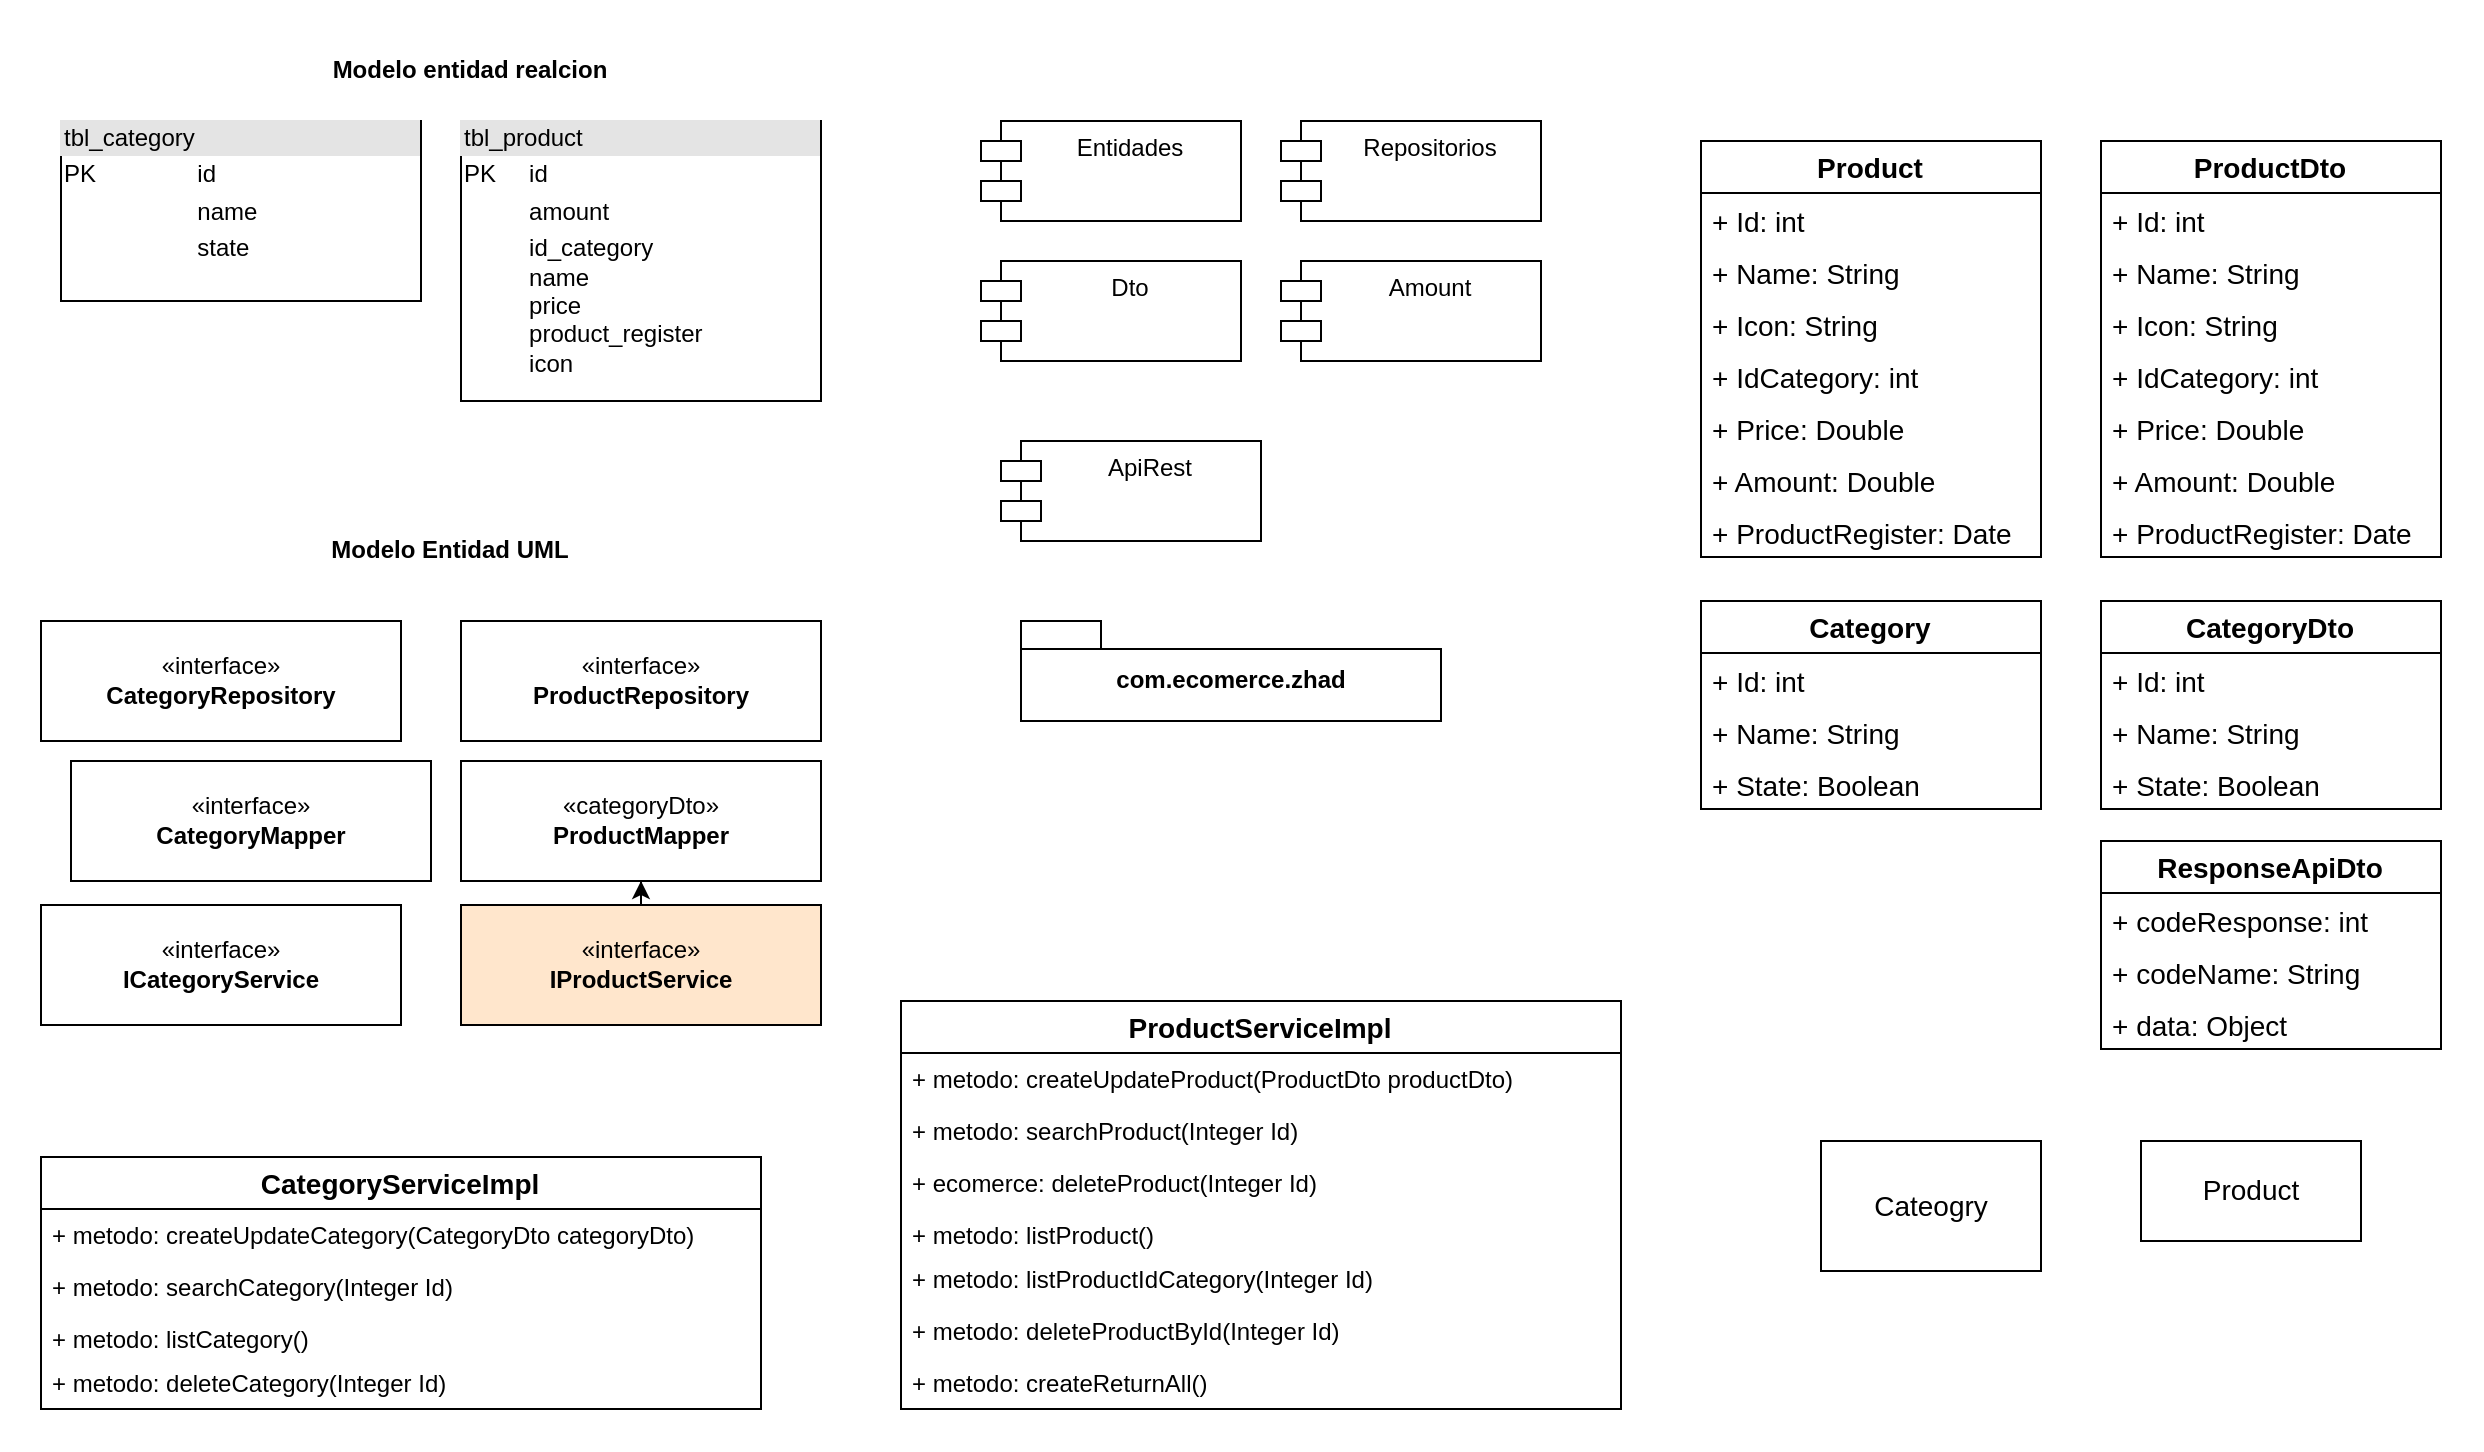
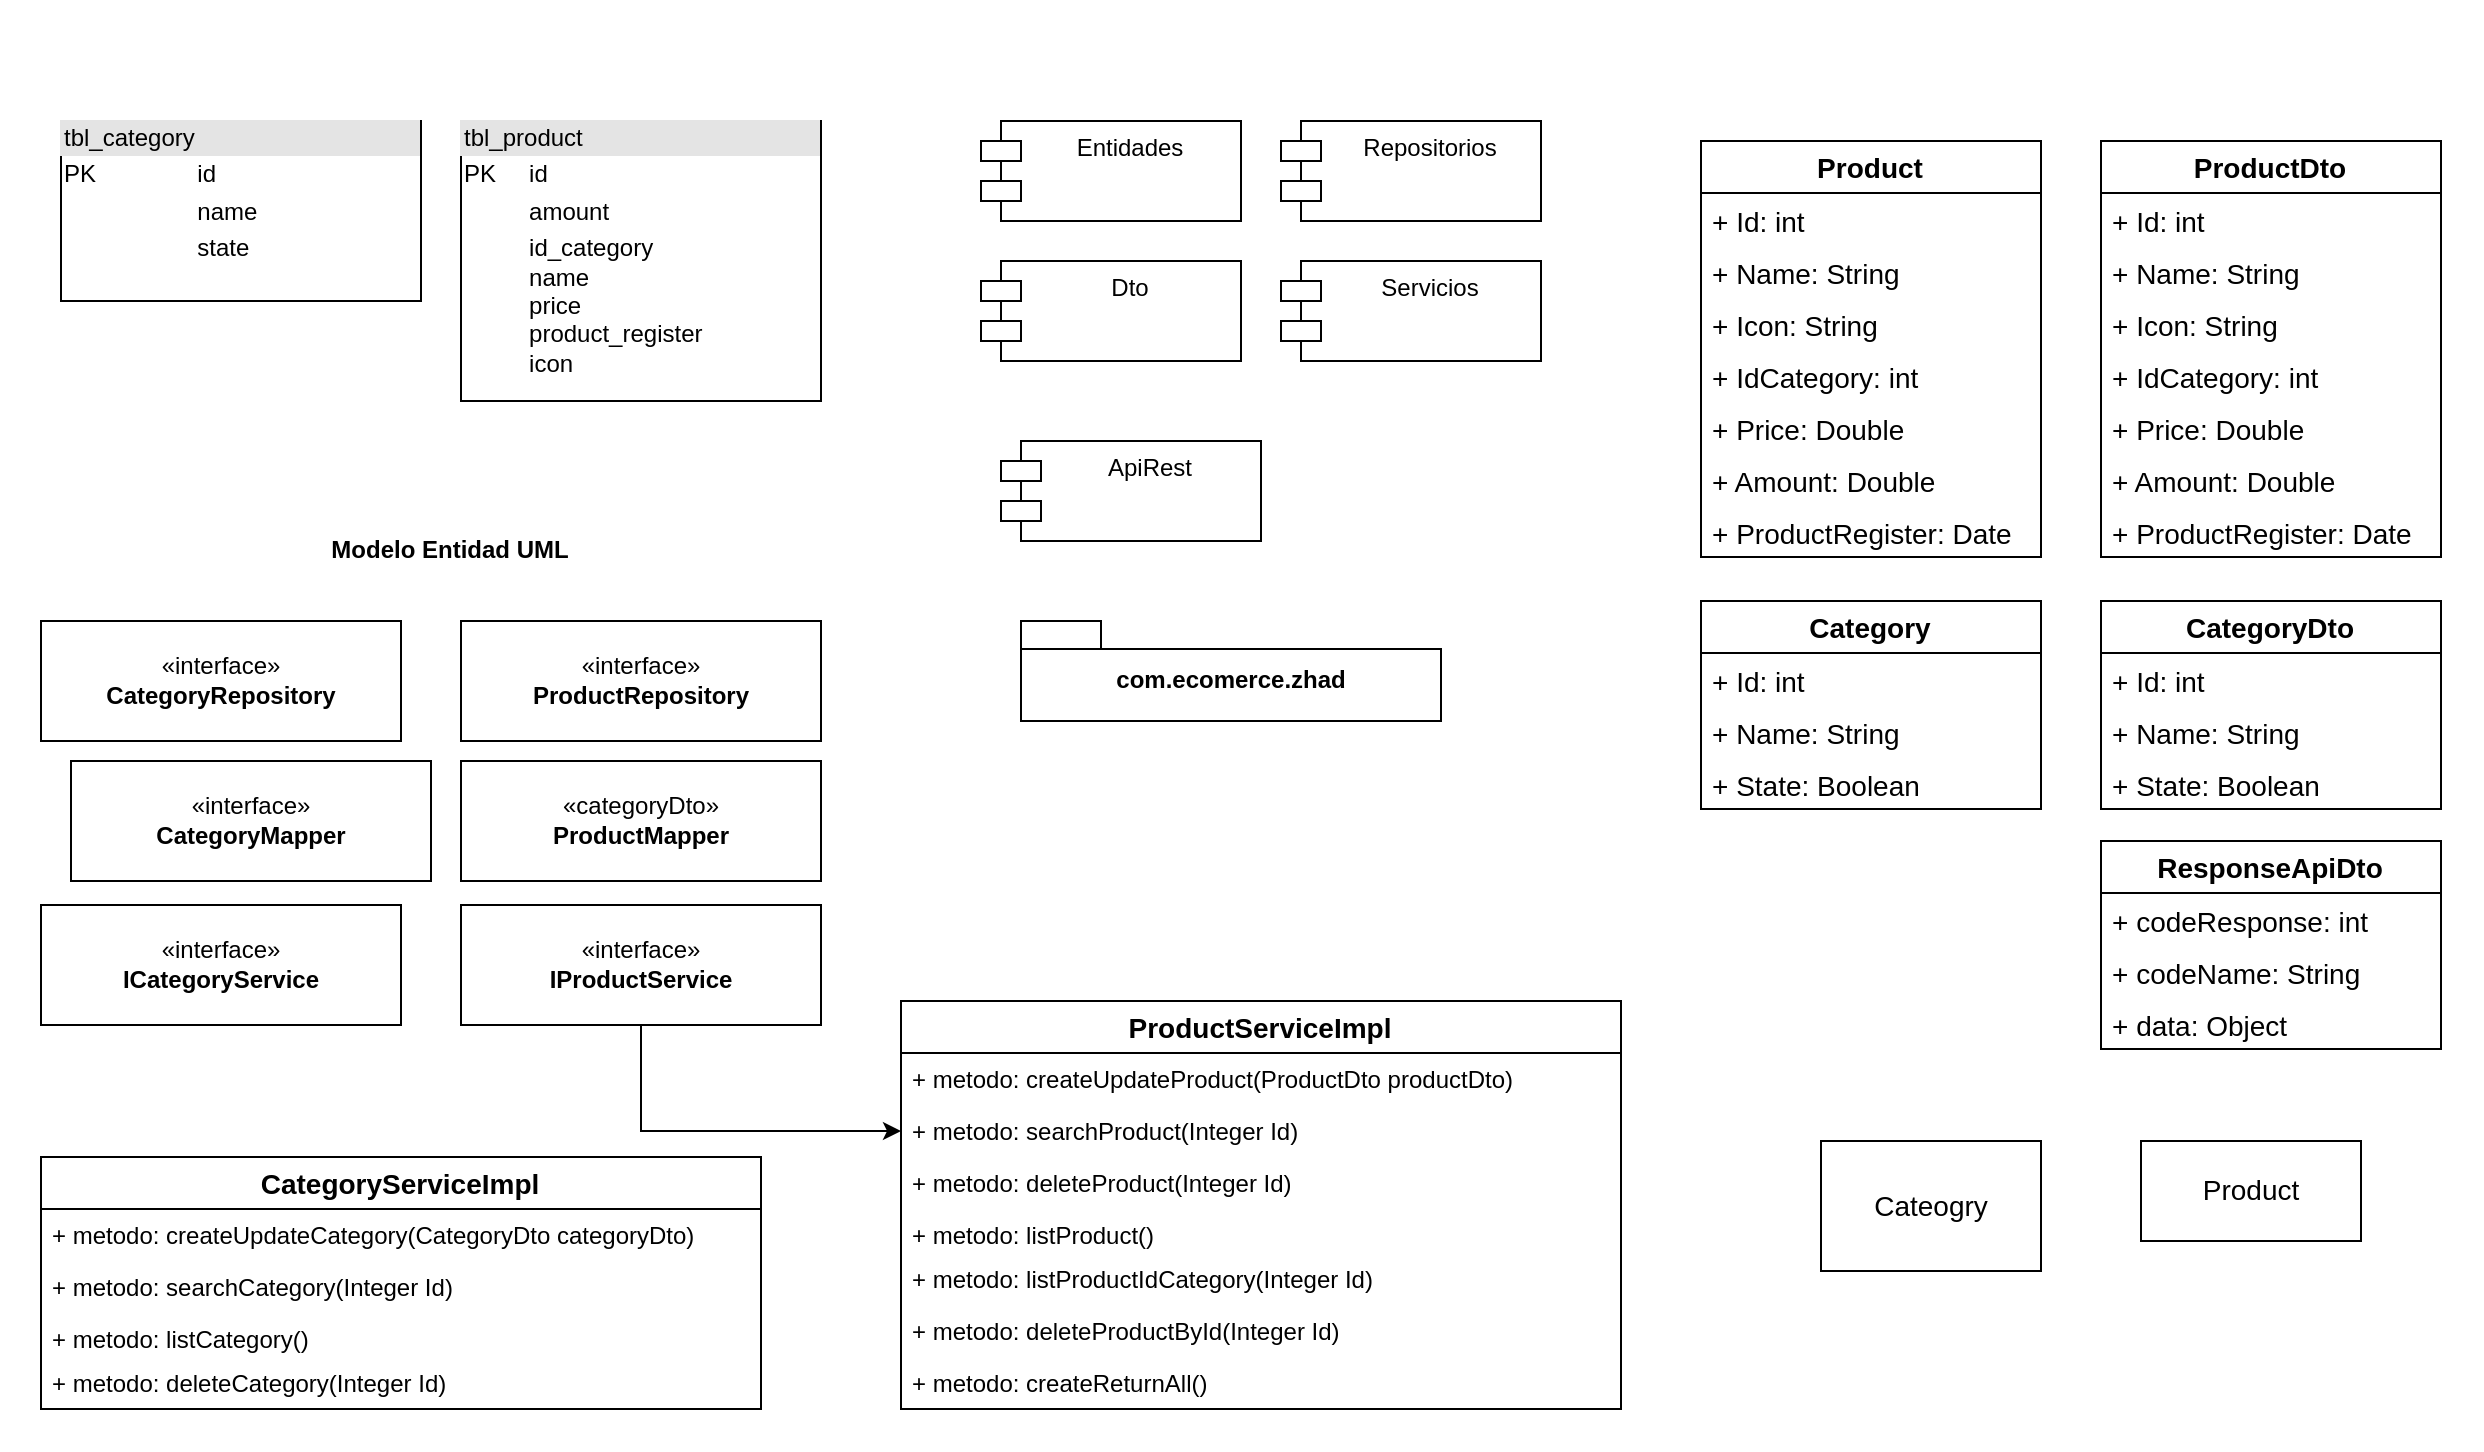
node "Modelo entidad realcion": removed
node "Amount": label "Amount" -> "Servicios"
edge "«interface» IProductService" -> "«categoryDto» ProductMapper": now "«interface» IProductService" -> "+ metodo: searchProduct(Integer Id)"
node "«interface» IProductService": fillcolor #ffe6cc -> #ffffff
node "+ ecomerce: deleteProduct(Integer Id)": label "+ ecomerce: deleteProduct(Integer Id)" -> "+ metodo: deleteProduct(Integer Id)"
